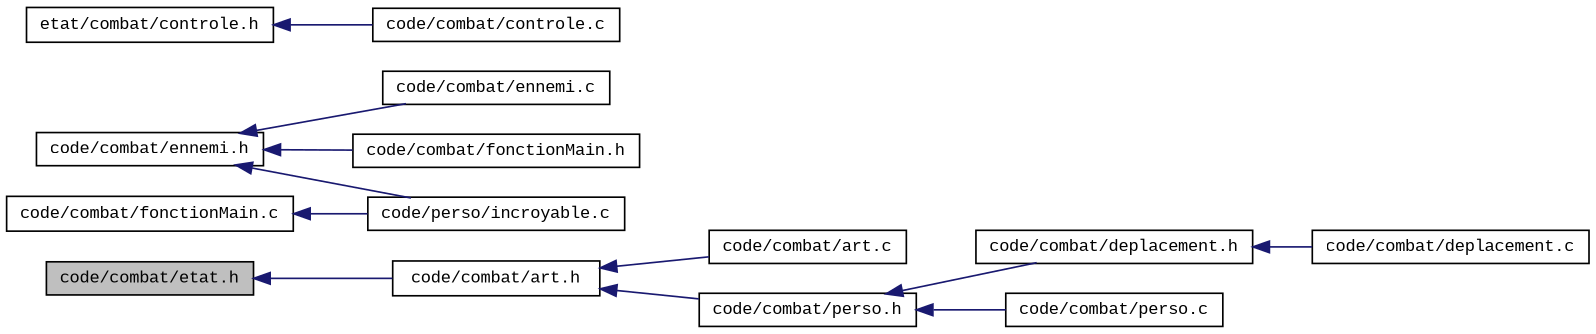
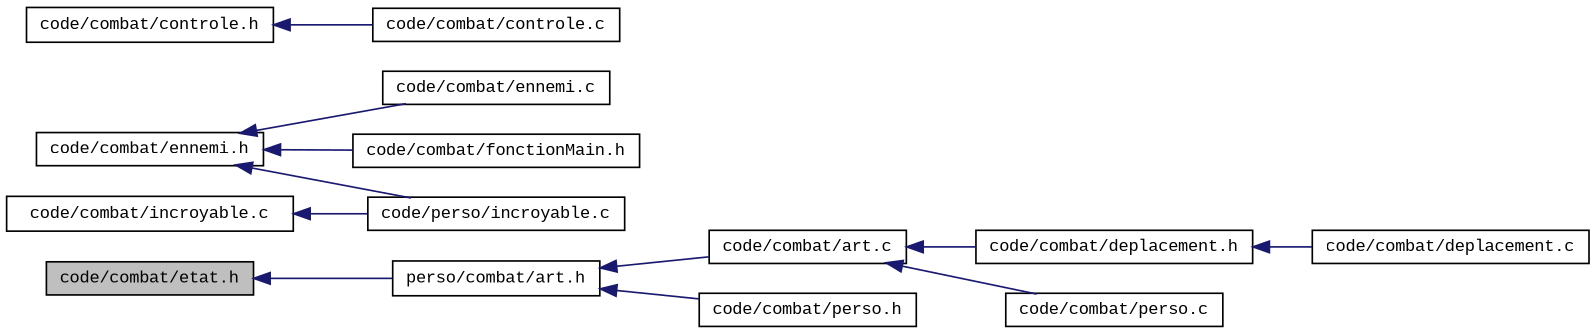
node "etat/combat/controle.h": label "etat/combat/controle.h" -> "code/combat/controle.h"
node "code/combat/fonctionMain.c": label "code/combat/fonctionMain.c" -> "code/combat/incroyable.c"
edge "code/combat/deplacement.h" -> "code/combat/perso.h": now "code/combat/deplacement.h" -> "code/combat/art.c"
node "code/combat/art.h": label "code/combat/art.h" -> "perso/combat/art.h"
edge "code/combat/perso.c" -> "code/combat/perso.h": now "code/combat/perso.c" -> "code/combat/art.c"
